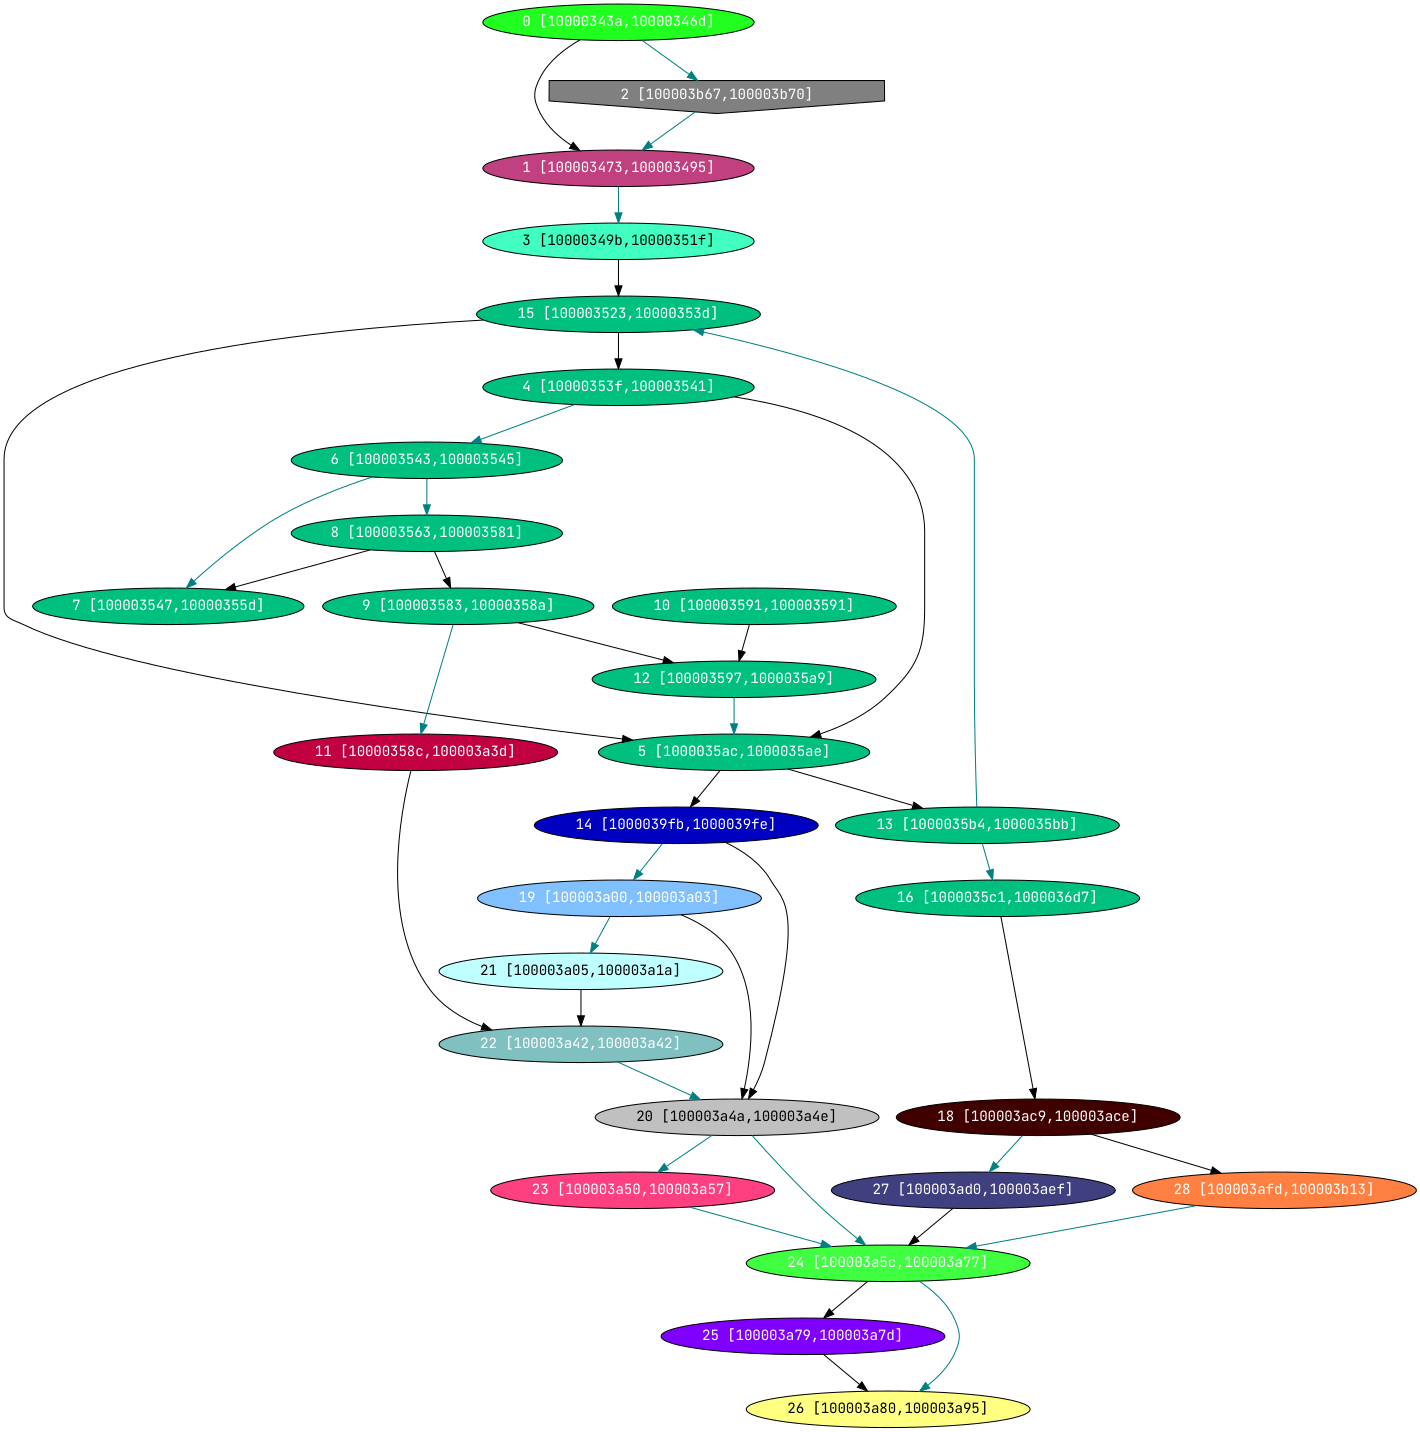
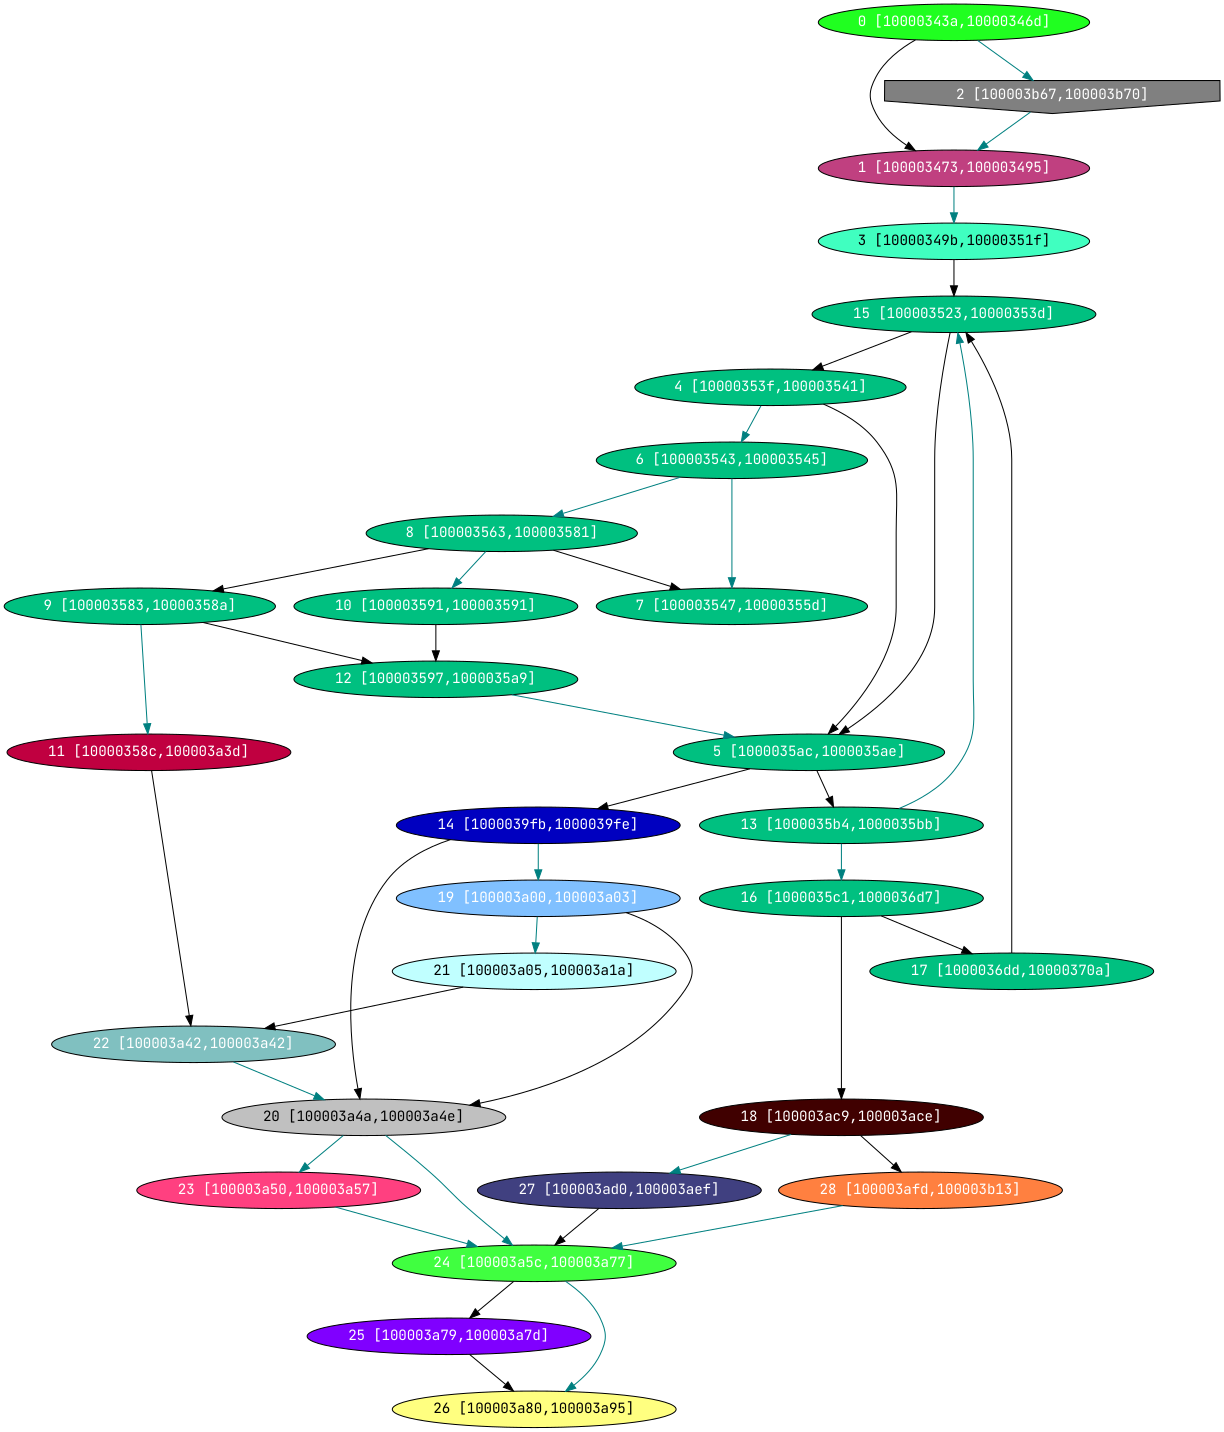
edge "8 [100003563,100003581]" -> "10 [100003591,100003591]": added
node "17 [1000036dd,10000370a]": added
